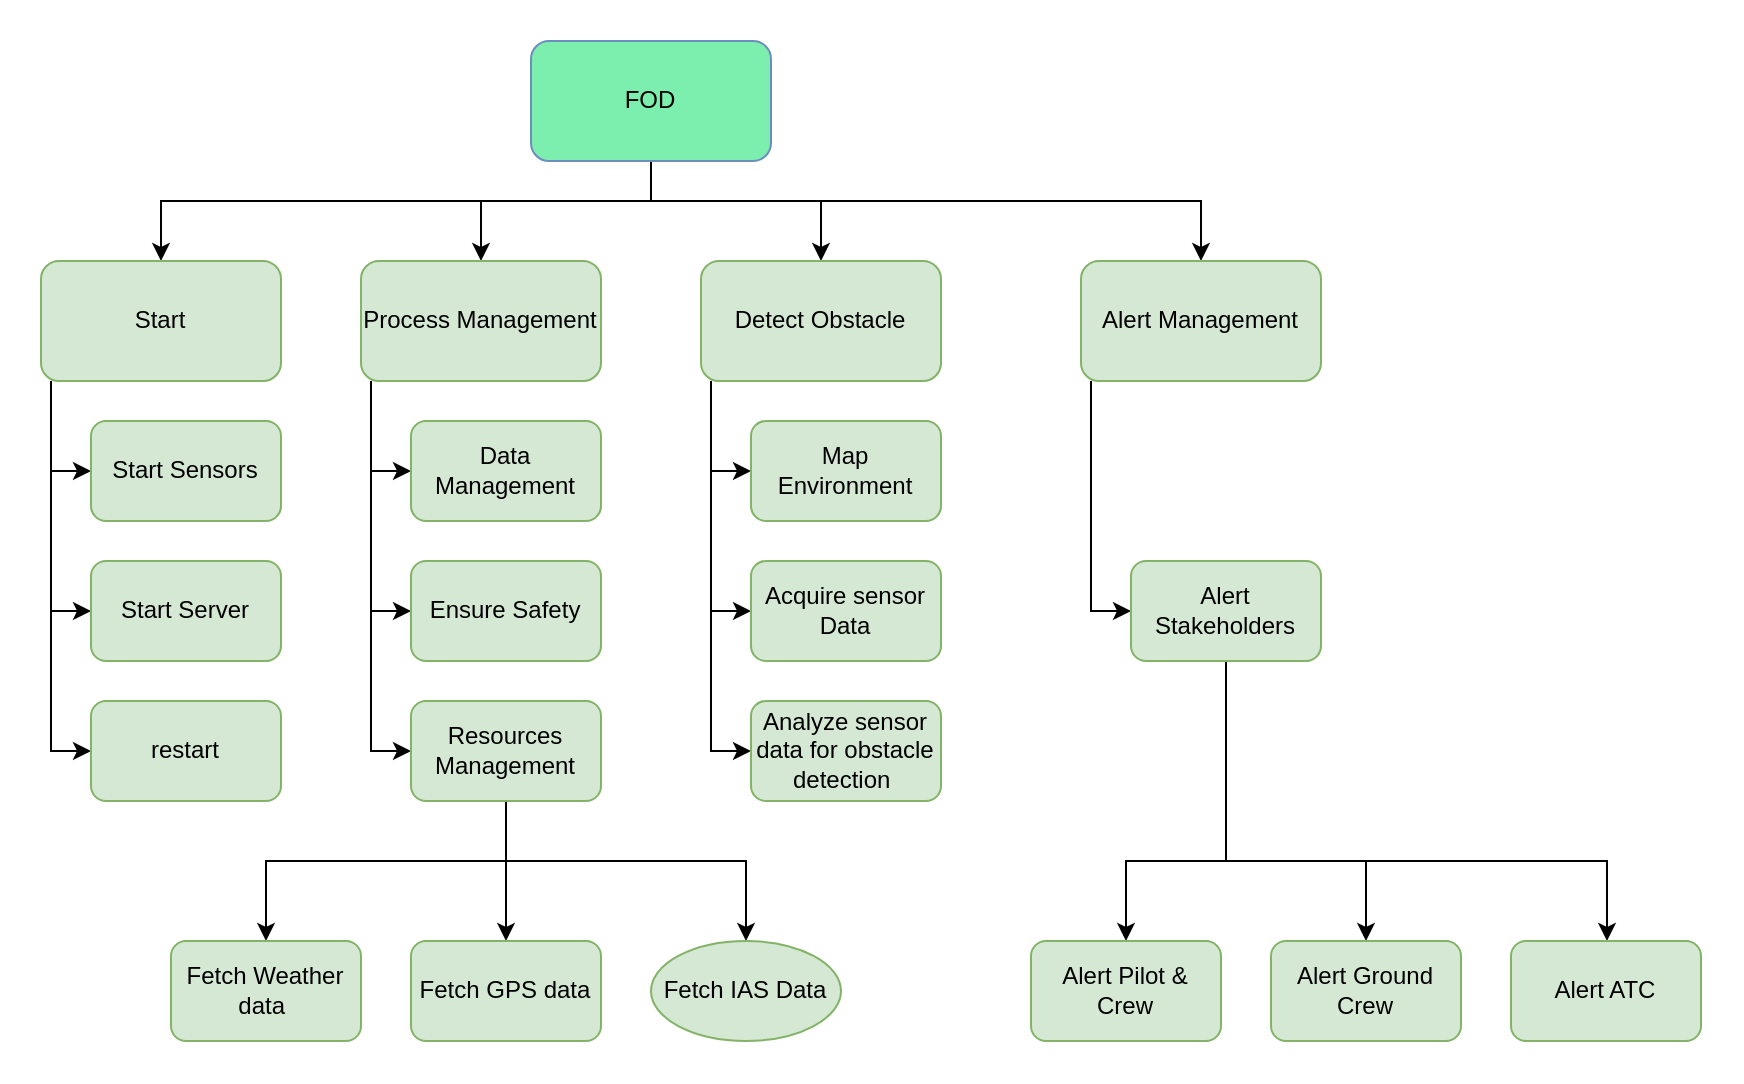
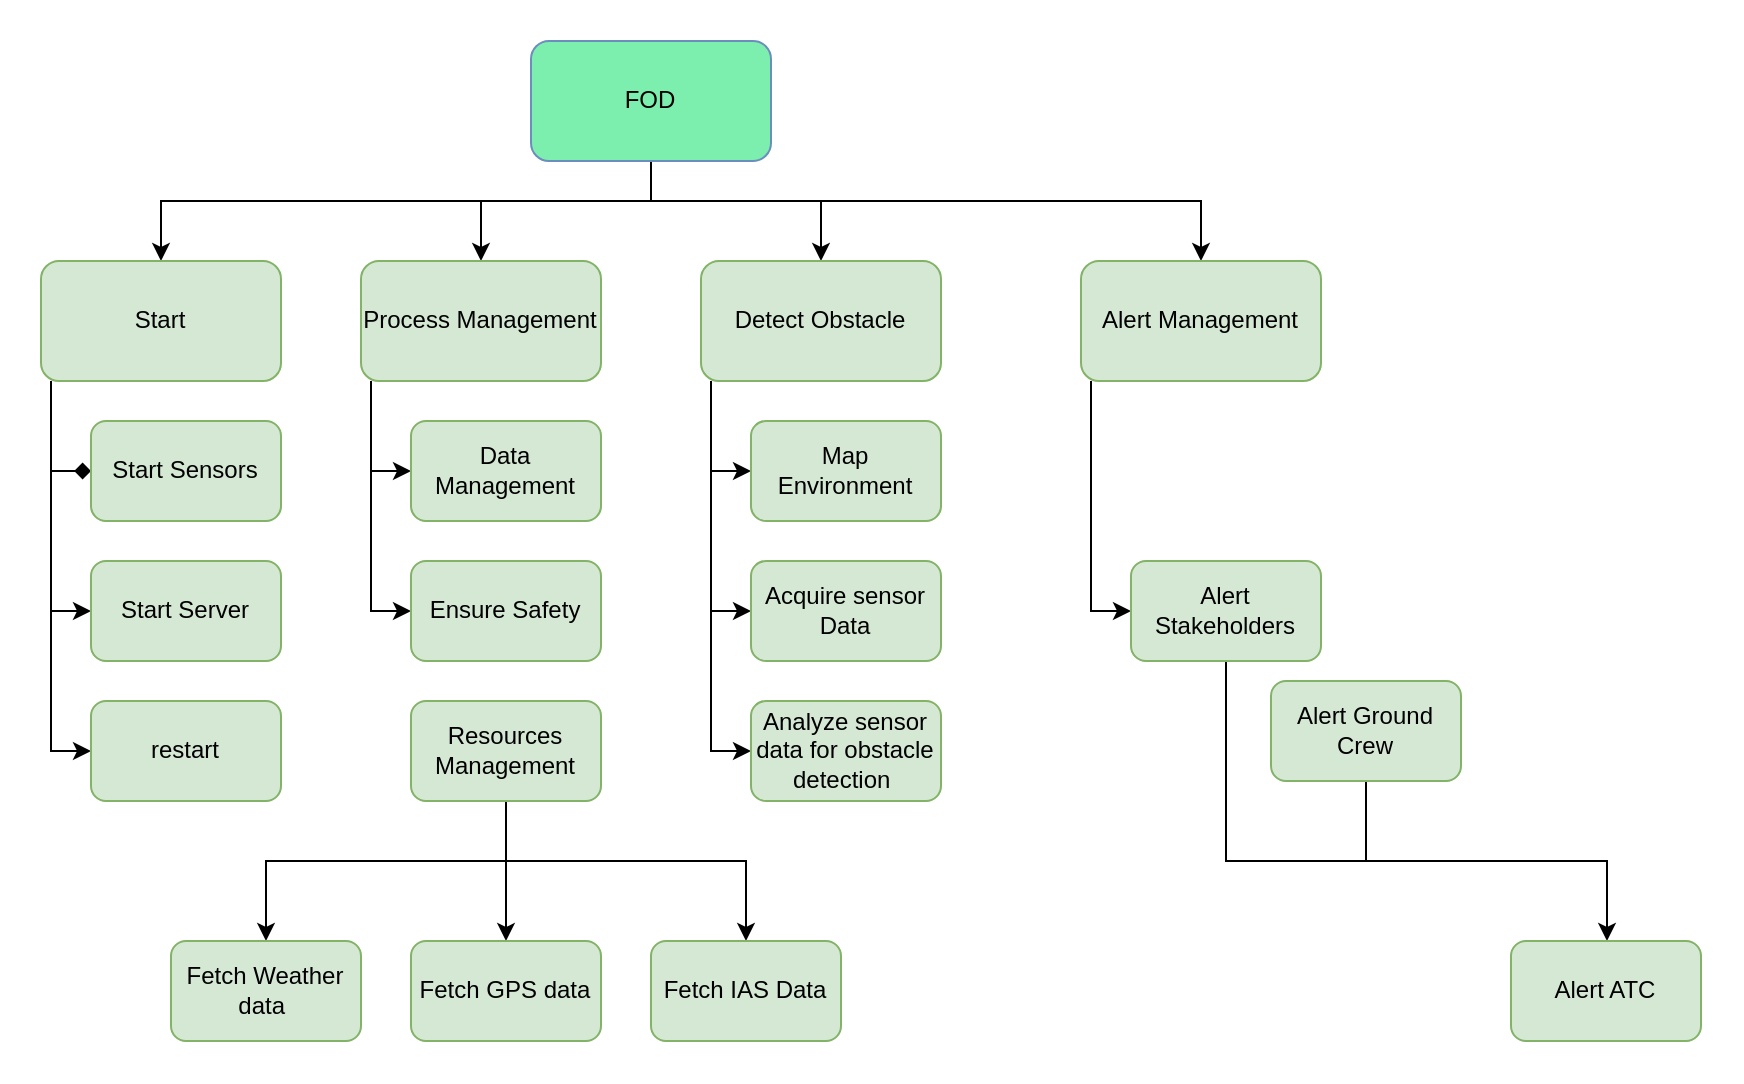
edge "Start" -> "Start Sensors": arrowhead classic -> diamond
edge "Process Management" -> "Resources Management": removed
edge "Alert Stakeholders" -> "Alert Pilot & Crew": removed
node "Fetch IAS Data": shape ellipse -> rounded rectangle
node "Alert Pilot & Crew": removed
node "Alert Ground Crew": moved (1366, 991) -> (1366, 731)
